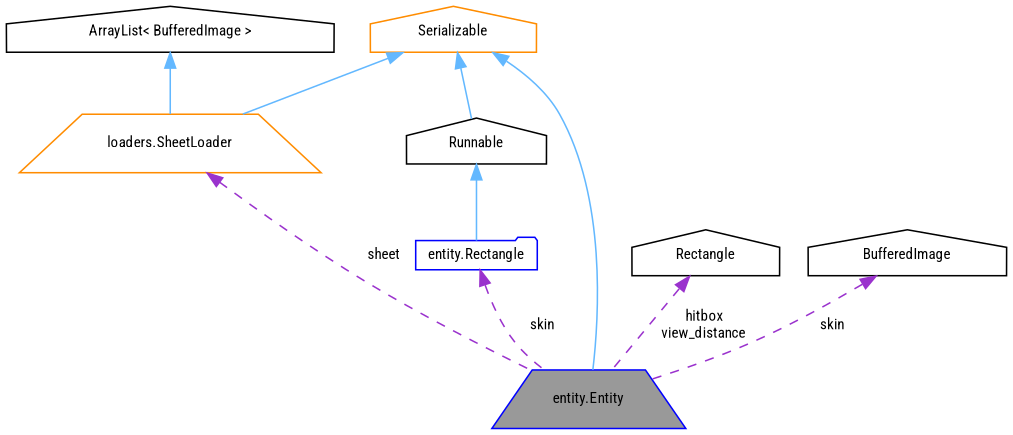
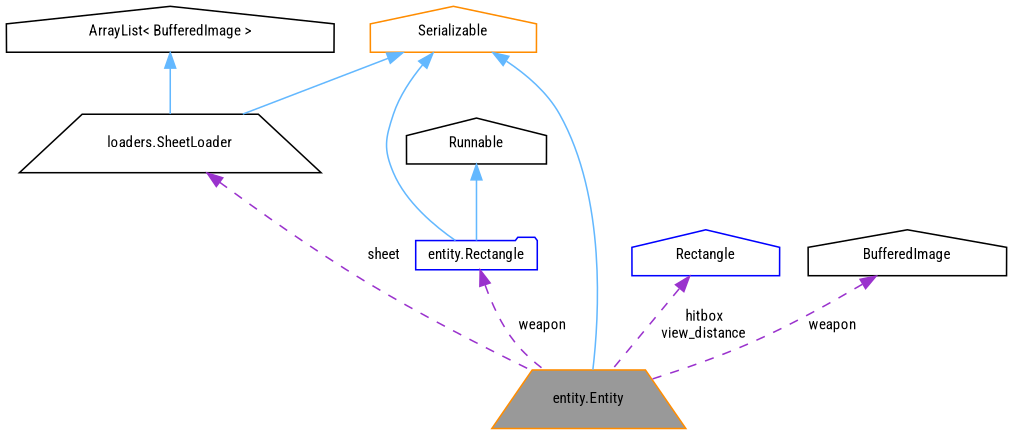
edge "Runnable" -> "Serializable": now "entity.Rectangle" -> "Serializable"
node "loaders.SheetLoader": color darkorange -> black
node "Rectangle": color black -> blue
edge "entity.Entity" -> "entity.Rectangle": label " skin" -> " weapon"
edge "entity.Entity" -> "BufferedImage": label " skin" -> " weapon"
node "entity.Entity": color blue -> darkorange
